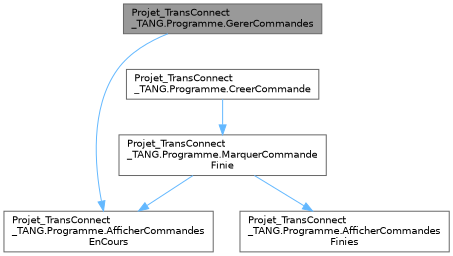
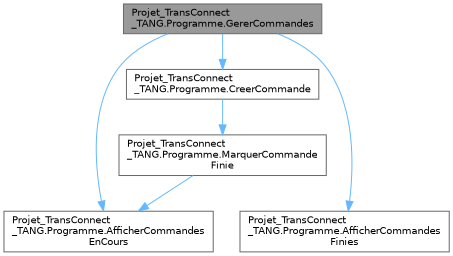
edge "Projet_TransConnect _TANG.Programme.GererCommandes" -> "Projet_TransConnect _TANG.Programme.CreerCommande": added
edge "Projet_TransConnect _TANG.Programme.MarquerCommande Finie" -> "Projet_TransConnect _TANG.Programme.AfficherCommandes Finies": now "Projet_TransConnect _TANG.Programme.GererCommandes" -> "Projet_TransConnect _TANG.Programme.AfficherCommandes Finies"
